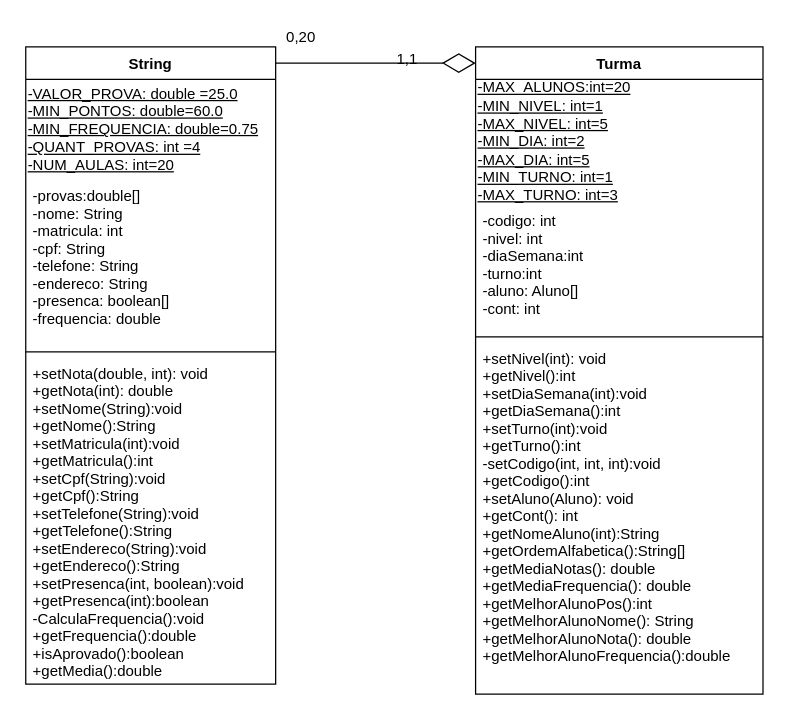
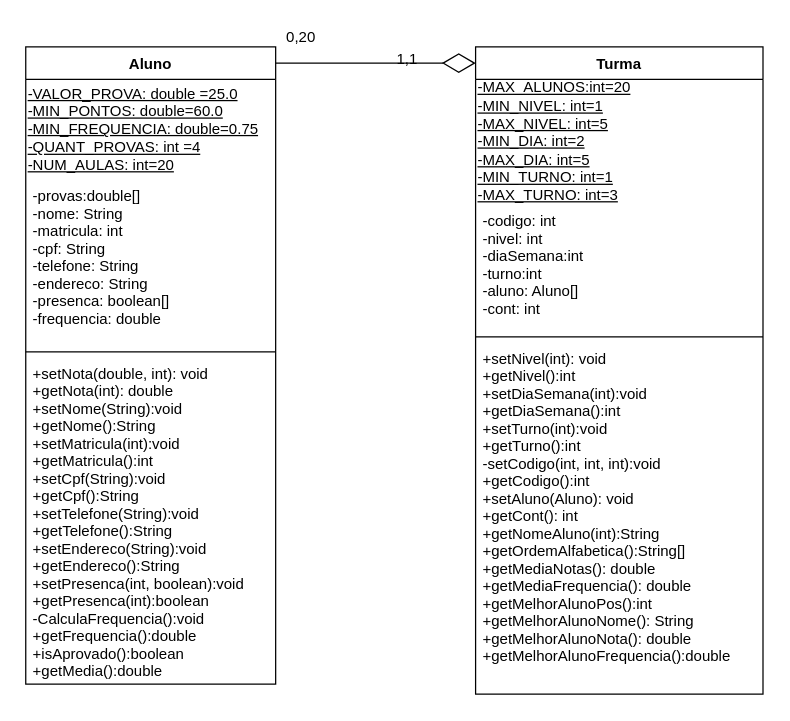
node "String": label "String" -> "Aluno"
